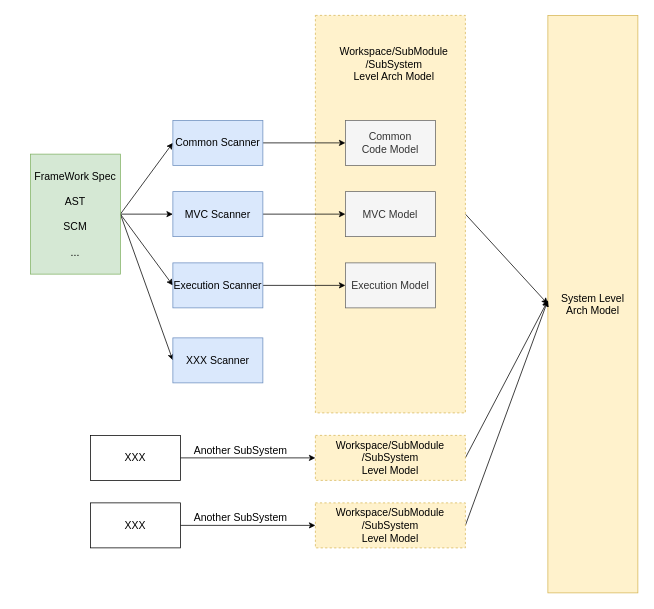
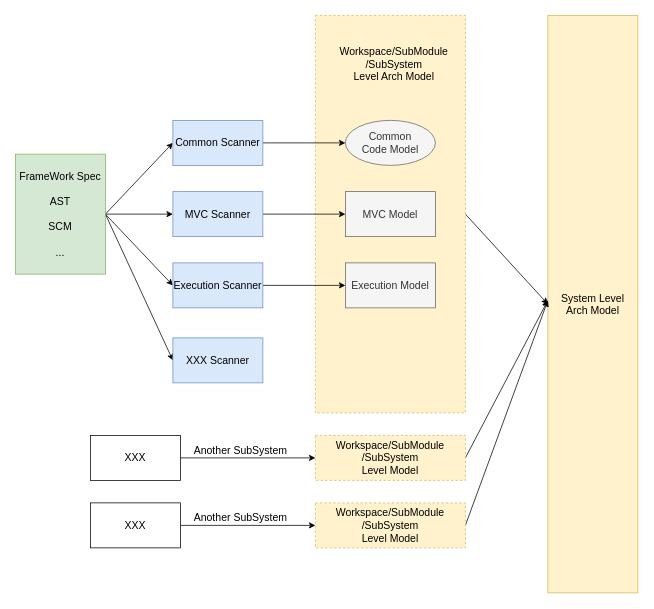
node "Common Code Model": shape rectangle -> ellipse
node "FrameWork SpecASTSCM ...": moved (75, 214) -> (60, 214)
